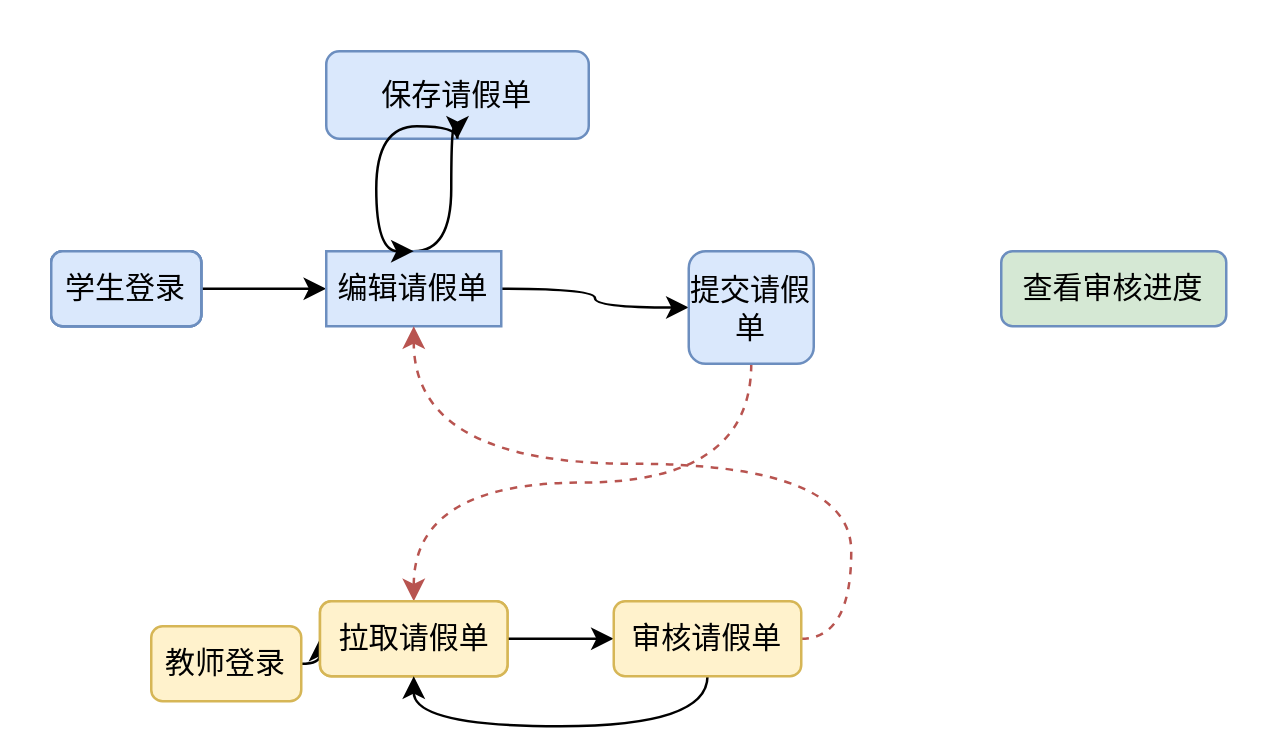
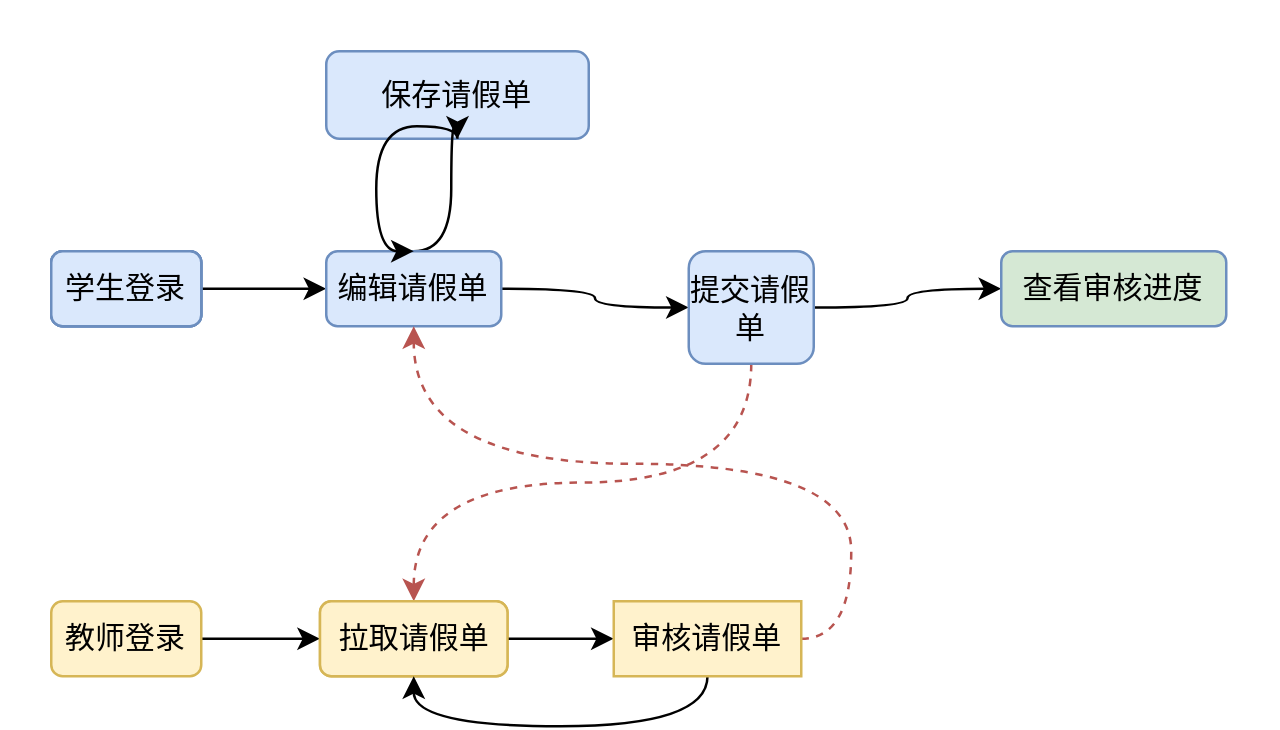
node "编辑请假单": shape rectangle -> rounded rectangle
edge "提交请假单" -> "查看审核进度": added
node "审核请假单": shape rounded rectangle -> rectangle
node "教师登录": moved (226, 664) -> (126, 639)
